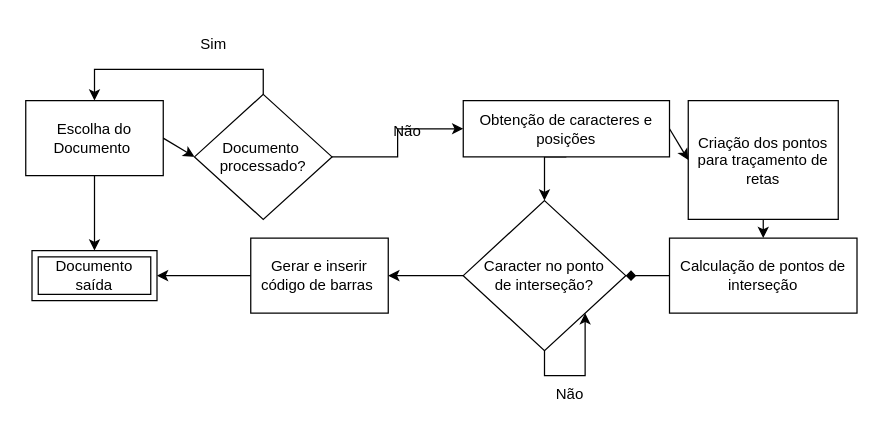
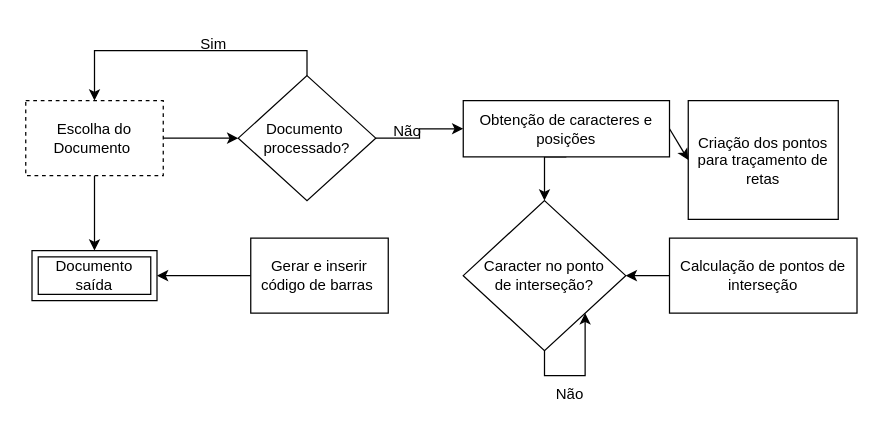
node "Escolha do Documento": style solid -> dashed
node "Documento processado?": moved (263, 157) -> (307, 138)
edge "Criação dos pontos para traçamento de retas" -> "Calculação de pontos de interseção": removed
edge "Caracter no ponto de interseção?" -> "Gerar e inserir código de barras": removed
edge "Calculação de pontos de interseção" -> "Caracter no ponto de interseção?": arrowhead diamond -> classic
